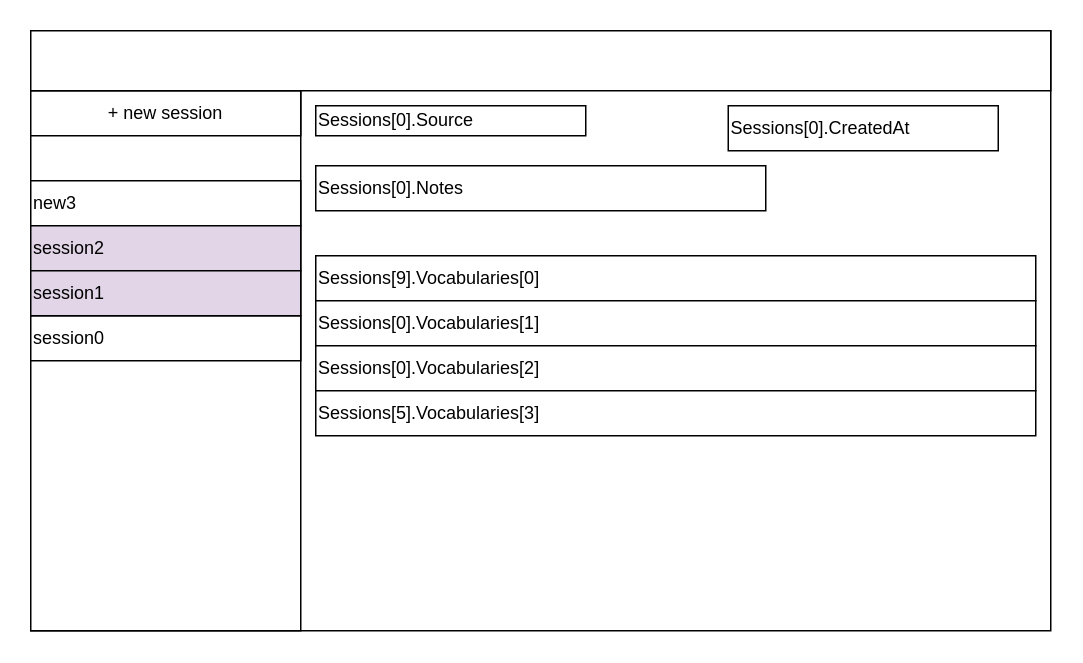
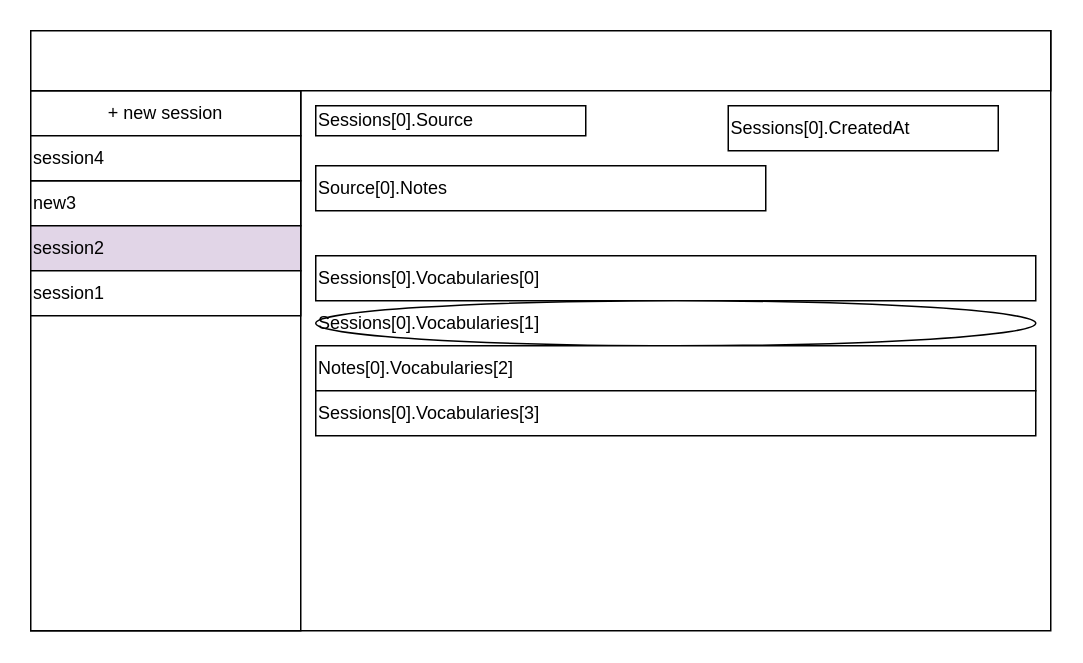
node "session4": added
node "Sessions[0].Notes": label "Sessions[0].Notes" -> "Source[0].Notes"
node "Sessions[9].Vocabularies[0]": label "Sessions[9].Vocabularies[0]" -> "Sessions[0].Vocabularies[0]"
node "session1": fillcolor #e1d5e7 -> #ffffff
node "Sessions[0].Vocabularies[1]": shape rectangle -> ellipse
node "session0": removed
node "Sessions[0].Vocabularies[2]": label "Sessions[0].Vocabularies[2]" -> "Notes[0].Vocabularies[2]"
node "Sessions[5].Vocabularies[3]": label "Sessions[5].Vocabularies[3]" -> "Sessions[0].Vocabularies[3]"
